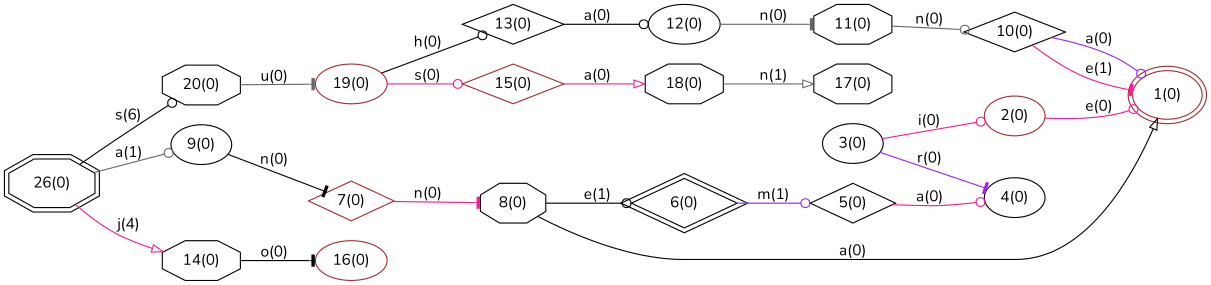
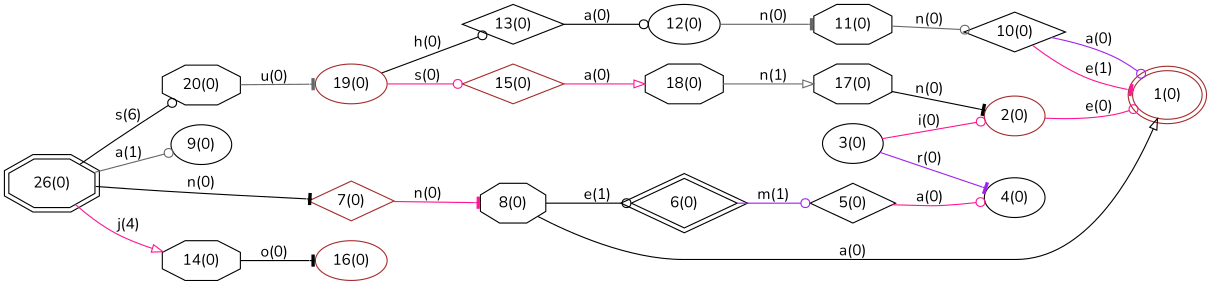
edge "17(0)" -> "2(0)": added, label "n(0)"
edge "9(0)" -> "7(0)": now "26(0)" -> "7(0)"
